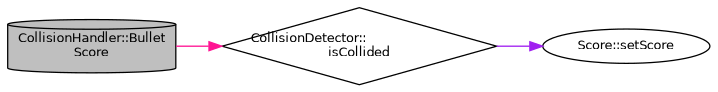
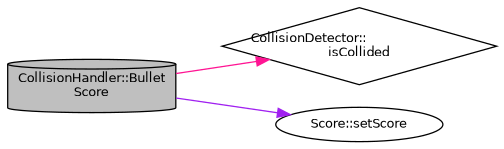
edge "CollisionDetector:: isCollided" -> "Score::setScore": now "CollisionHandler::Bullet Score" -> "Score::setScore"
